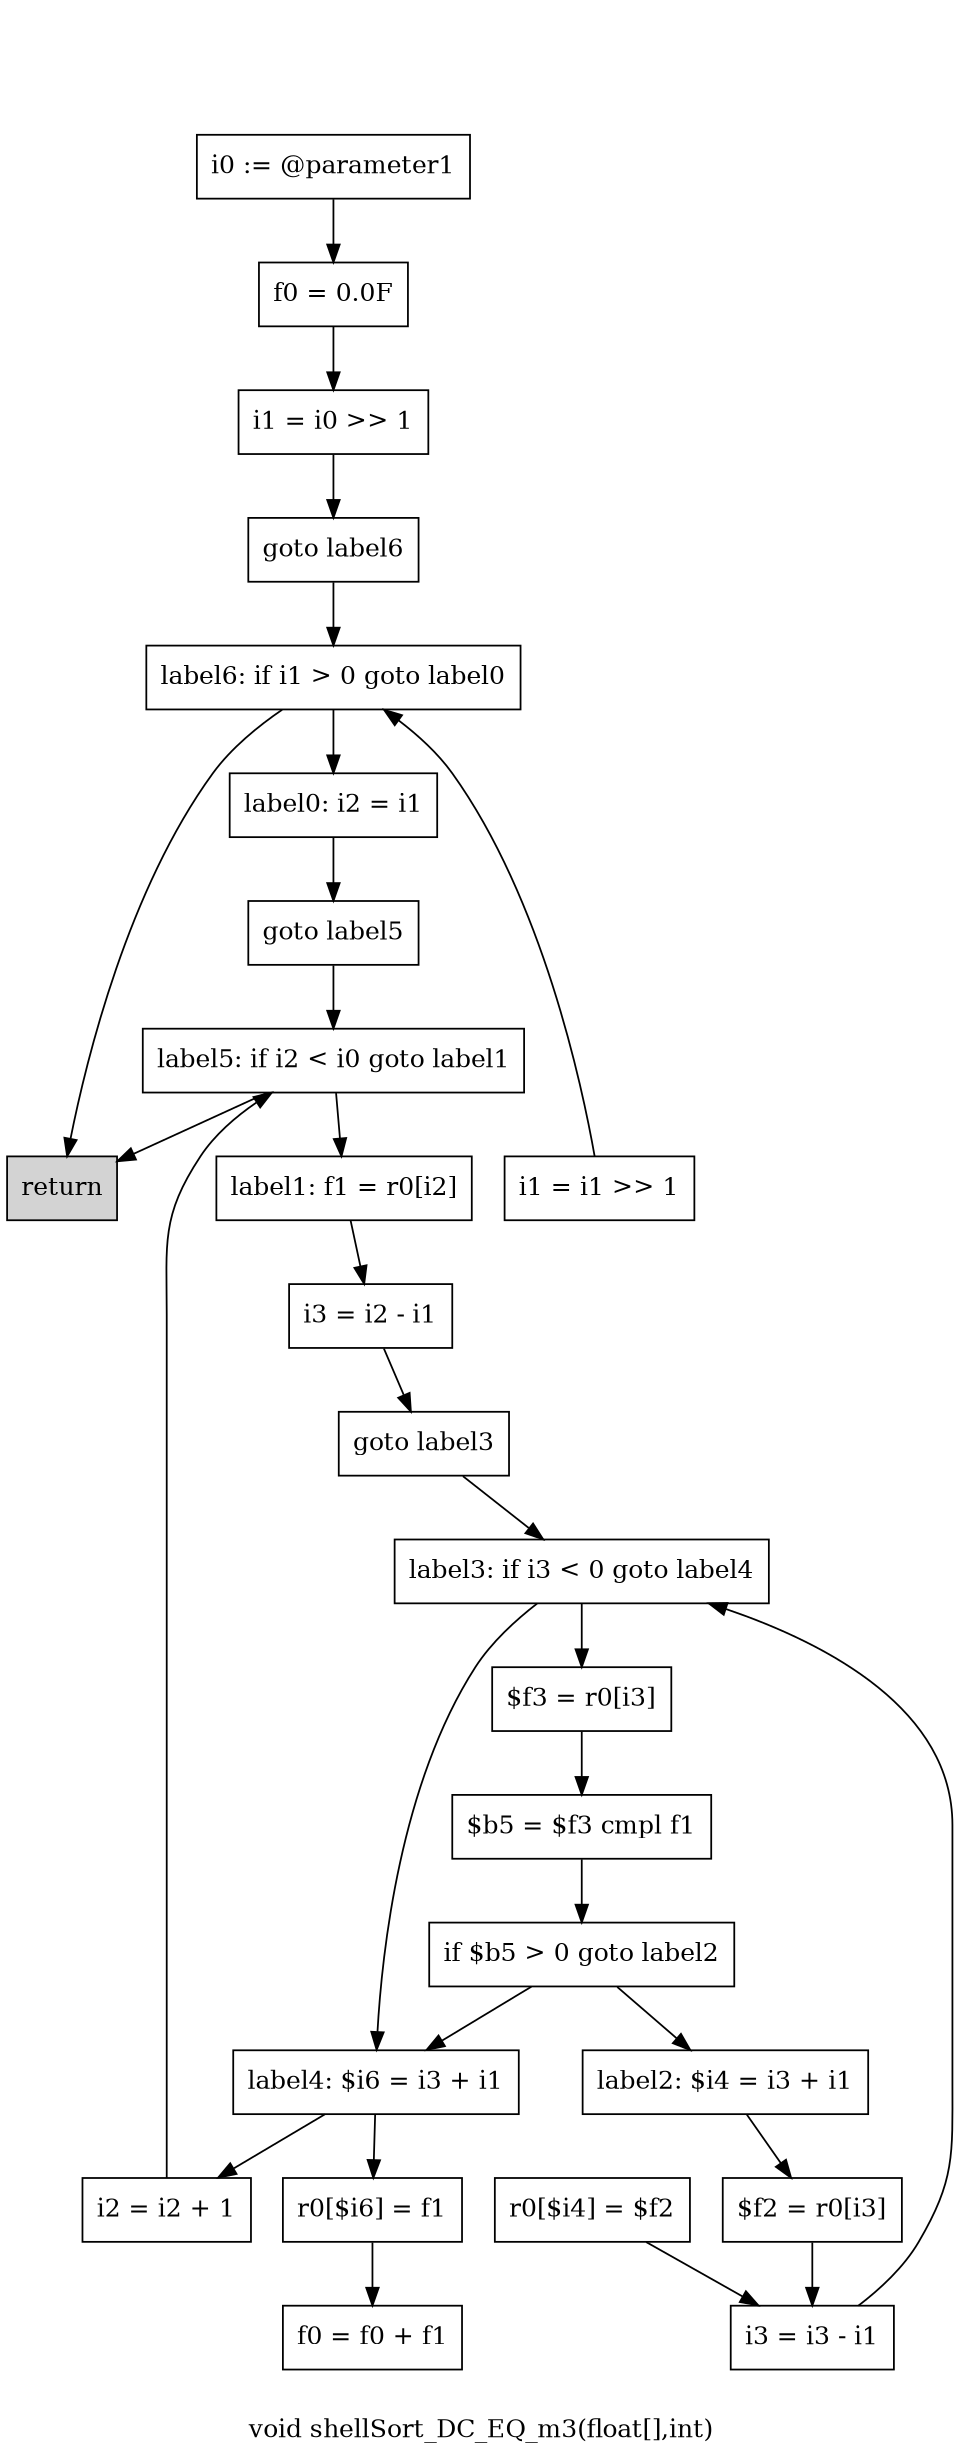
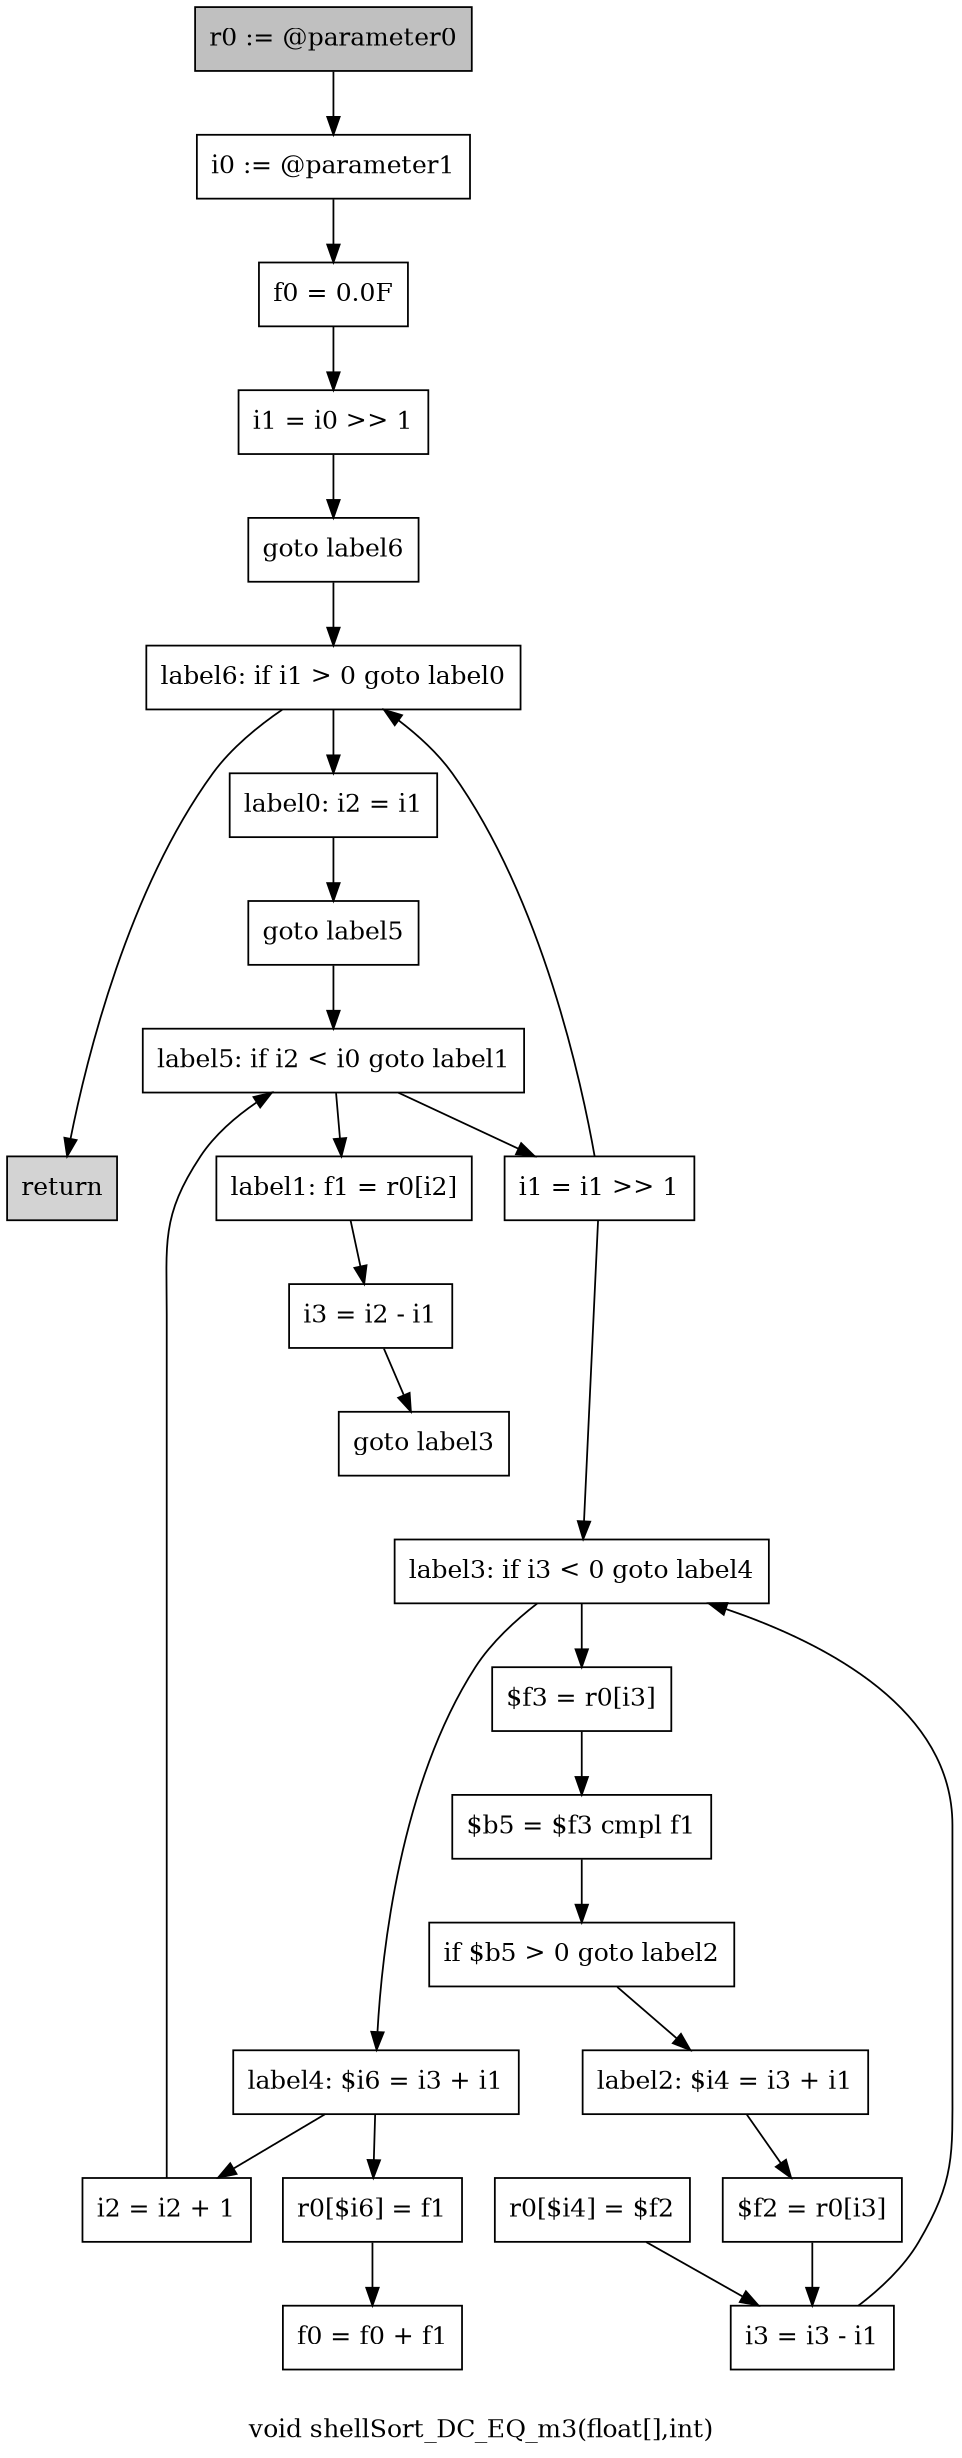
node "r0 := @parameter0": added
edge "label5: if i2 < i0 goto label1" -> "return": now "label5: if i2 < i0 goto label1" -> "i1 = i1 >> 1"
edge "goto label3" -> "label3: if i3 < 0 goto label4": now "i1 = i1 >> 1" -> "label3: if i3 < 0 goto label4"
edge "if $b5 > 0 goto label2" -> "label4: $i6 = i3 + i1": removed
